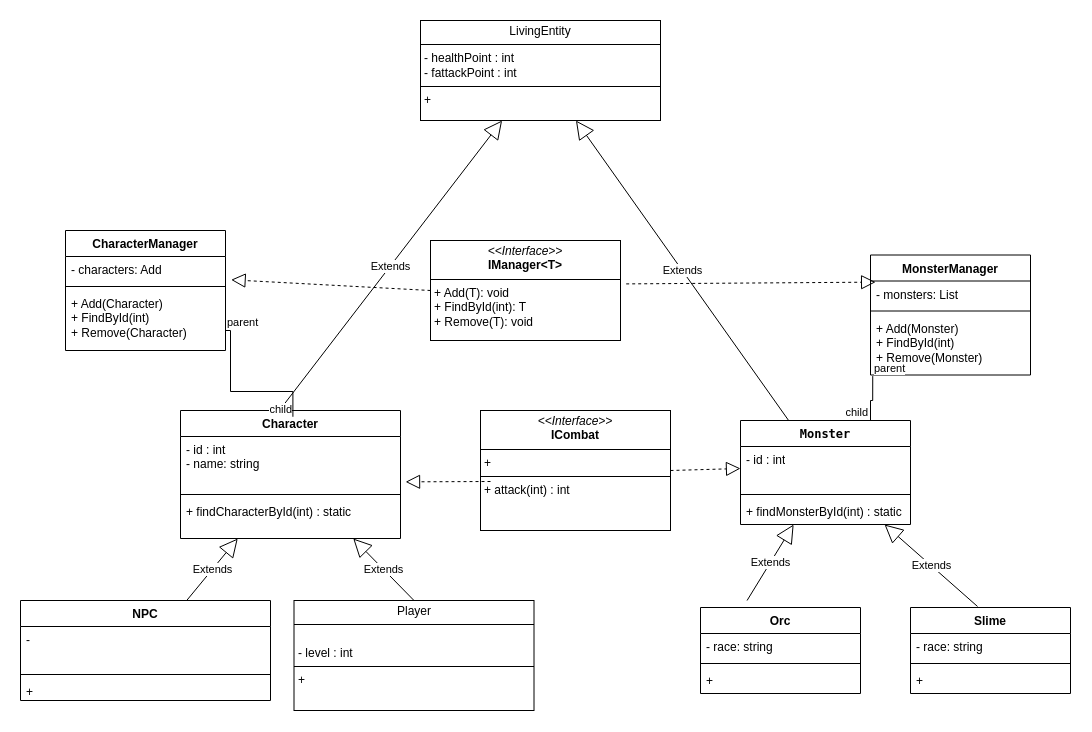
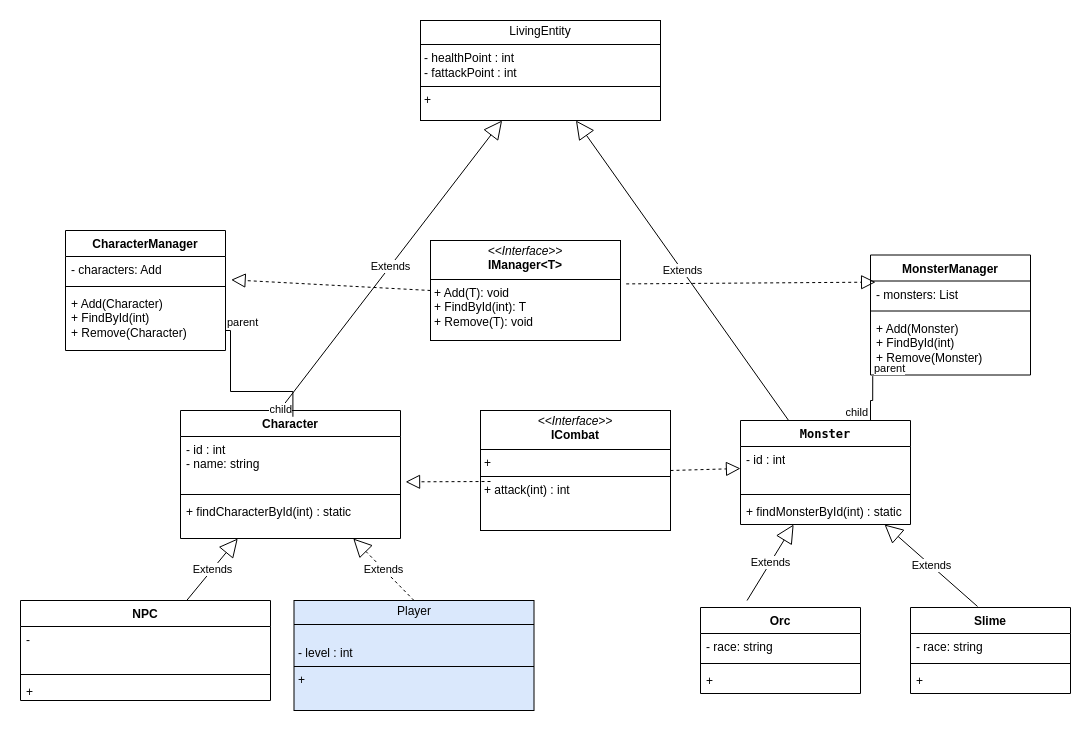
edge "Player - level : int +" -> "Character": style solid -> dashed
node "Player - level : int +": fillcolor #ffffff -> #dae8fc
